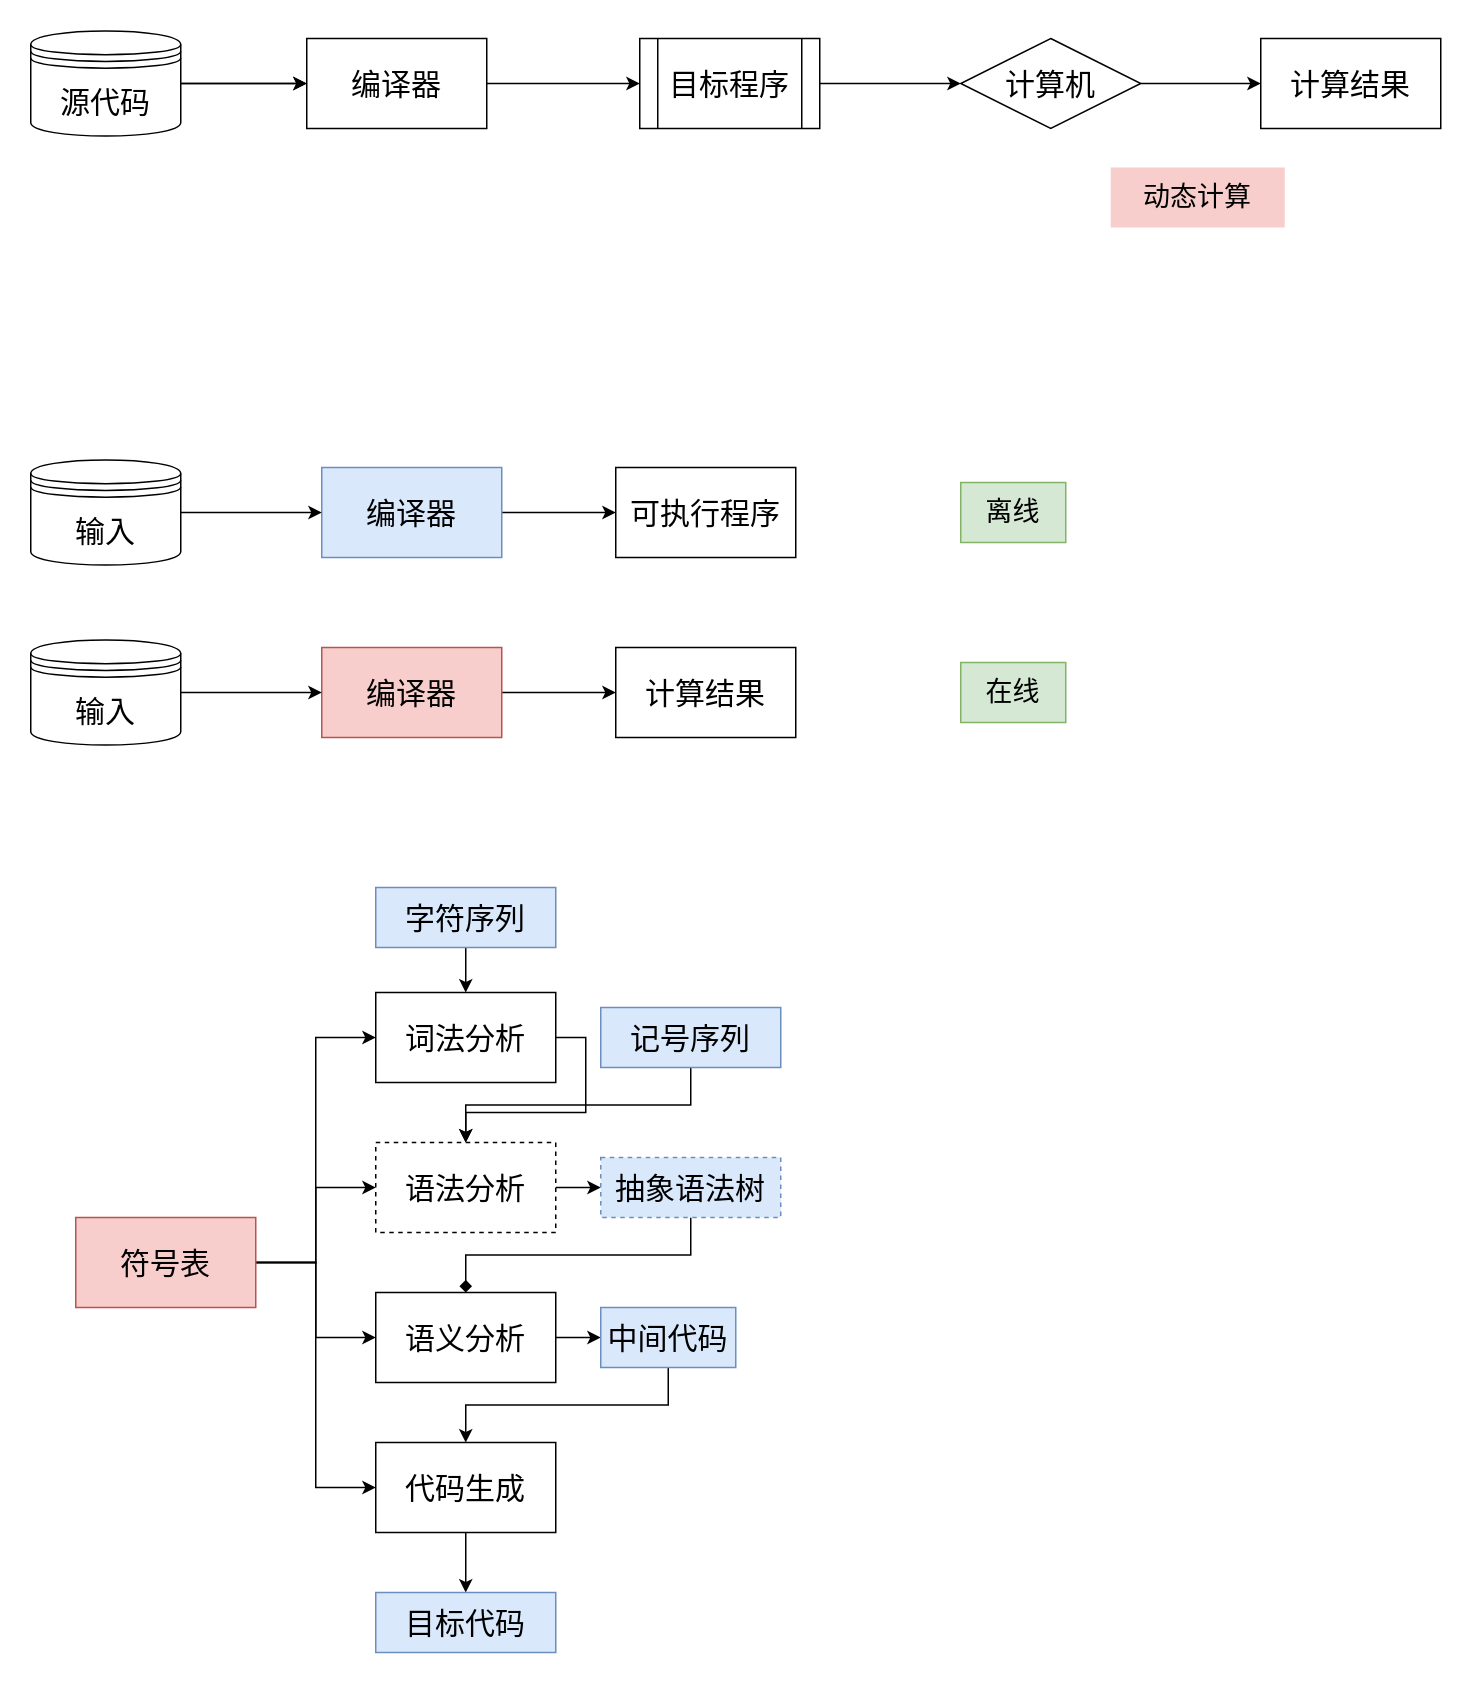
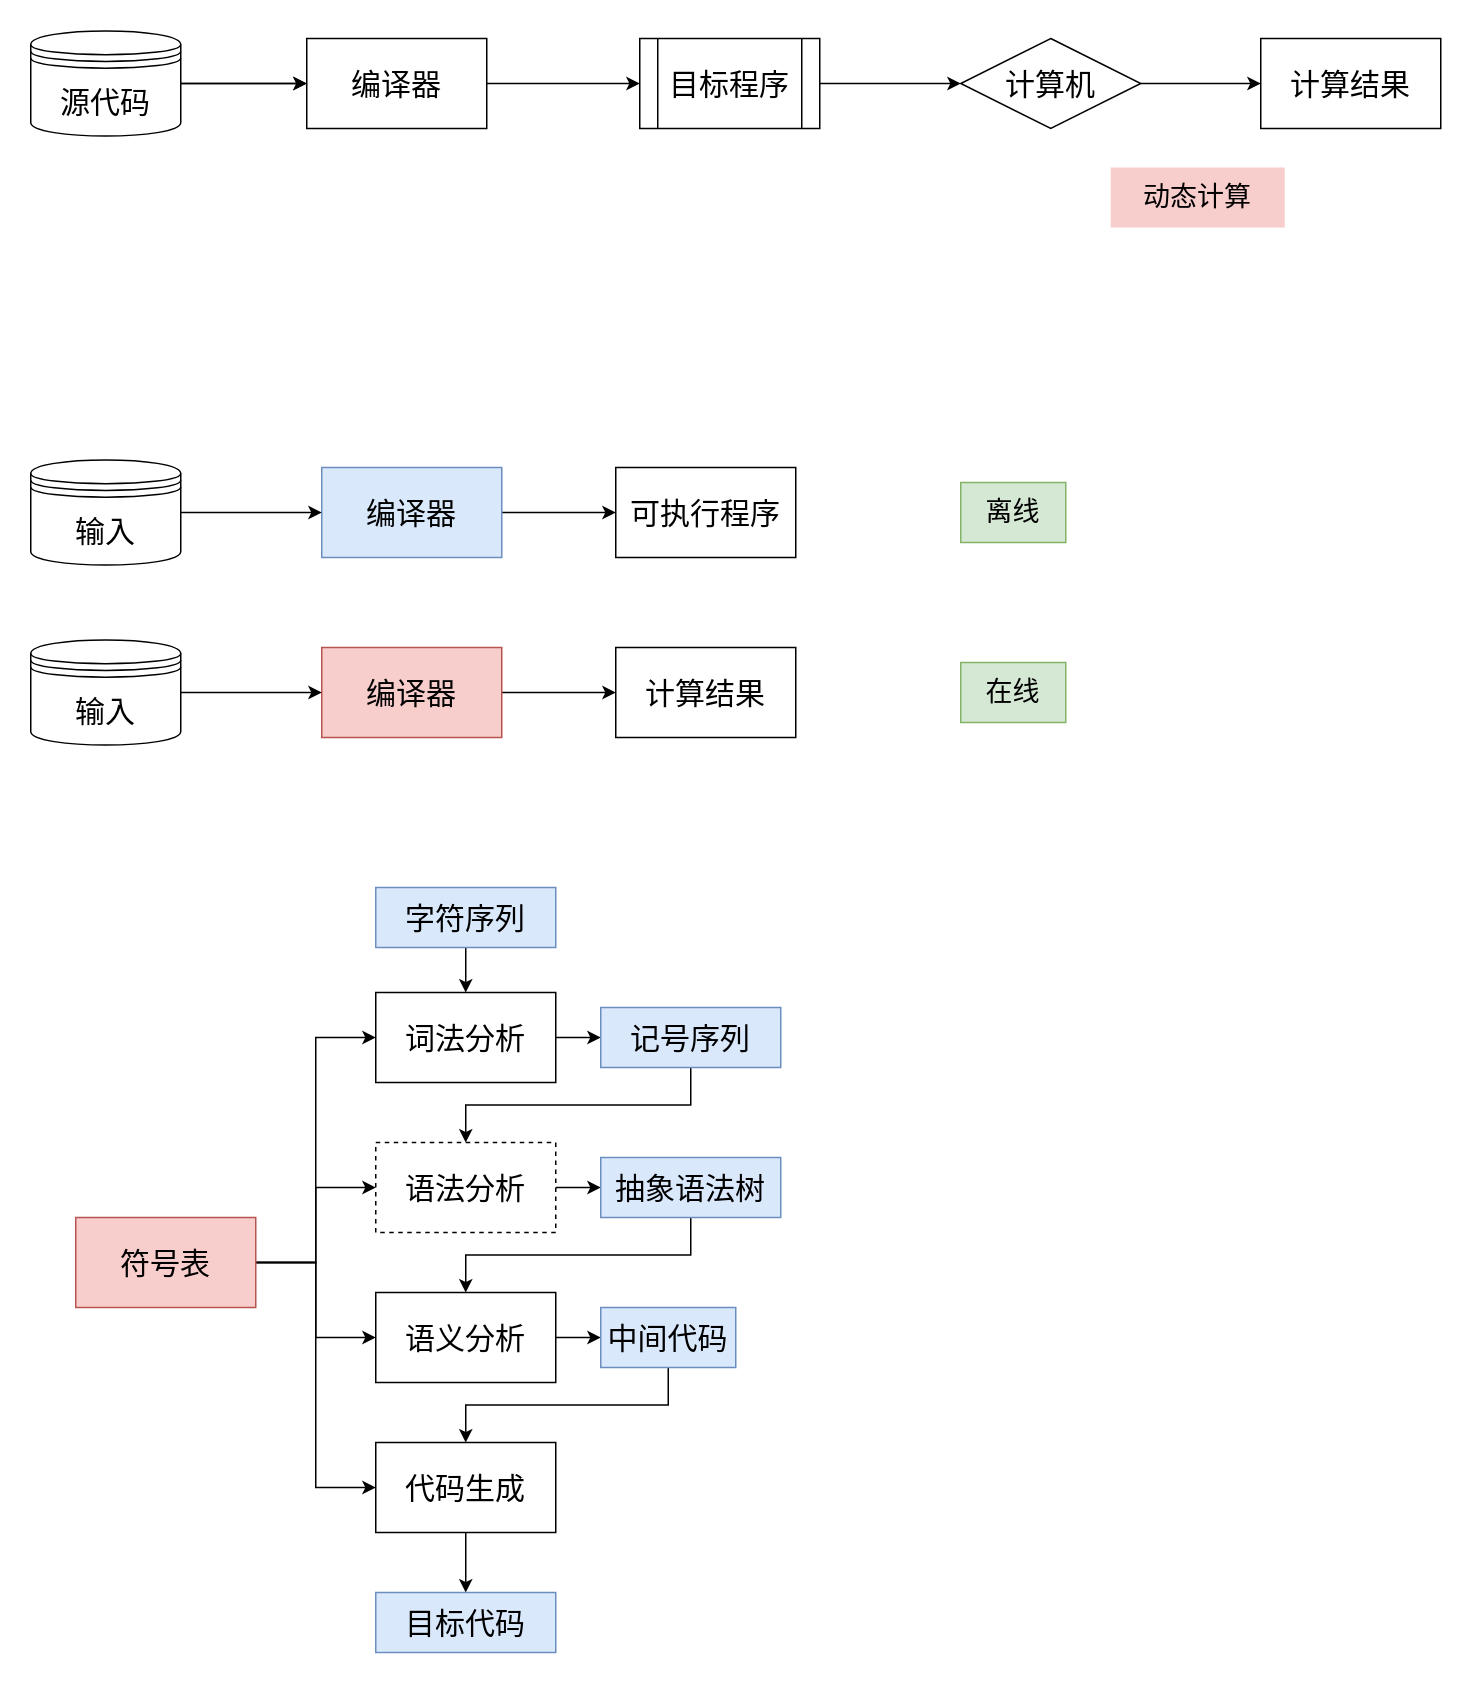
edge "词法分析" -> "语法分析": now "词法分析" -> "记号序列"
node "抽象语法树": style dashed -> solid
edge "抽象语法树" -> "语义分析": arrowhead diamond -> classic
